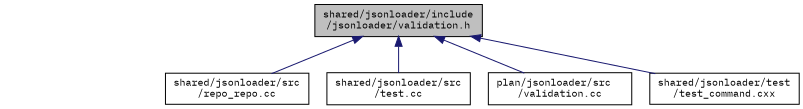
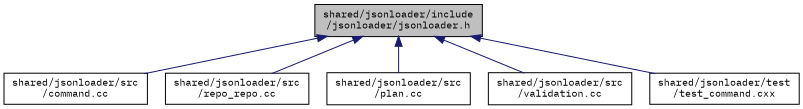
node "shared/jsonloader/include /jsonloader/validation.h": label "shared/jsonloader/include /jsonloader/validation.h" -> "shared/jsonloader/include /jsonloader/jsonloader.h"
node "shared/jsonloader/src /command.cc": added
node "shared/jsonloader/src /test.cc": label "shared/jsonloader/src /test.cc" -> "shared/jsonloader/src /plan.cc"
node "plan/jsonloader/src /validation.cc": label "plan/jsonloader/src /validation.cc" -> "shared/jsonloader/src /validation.cc"
